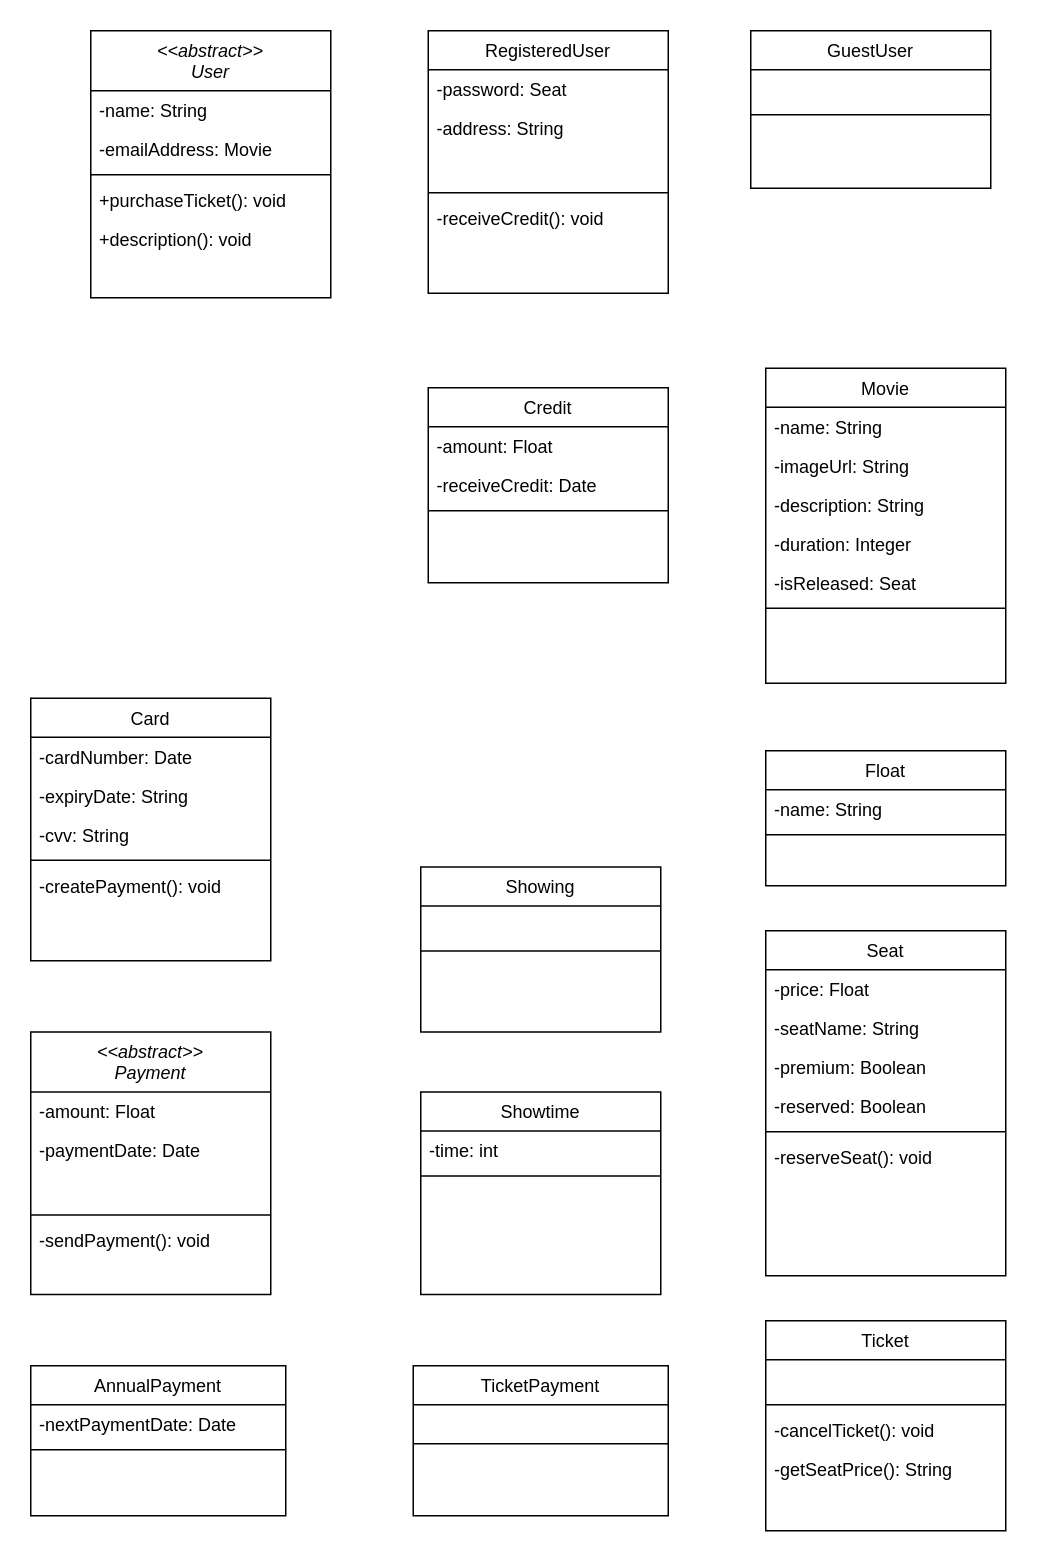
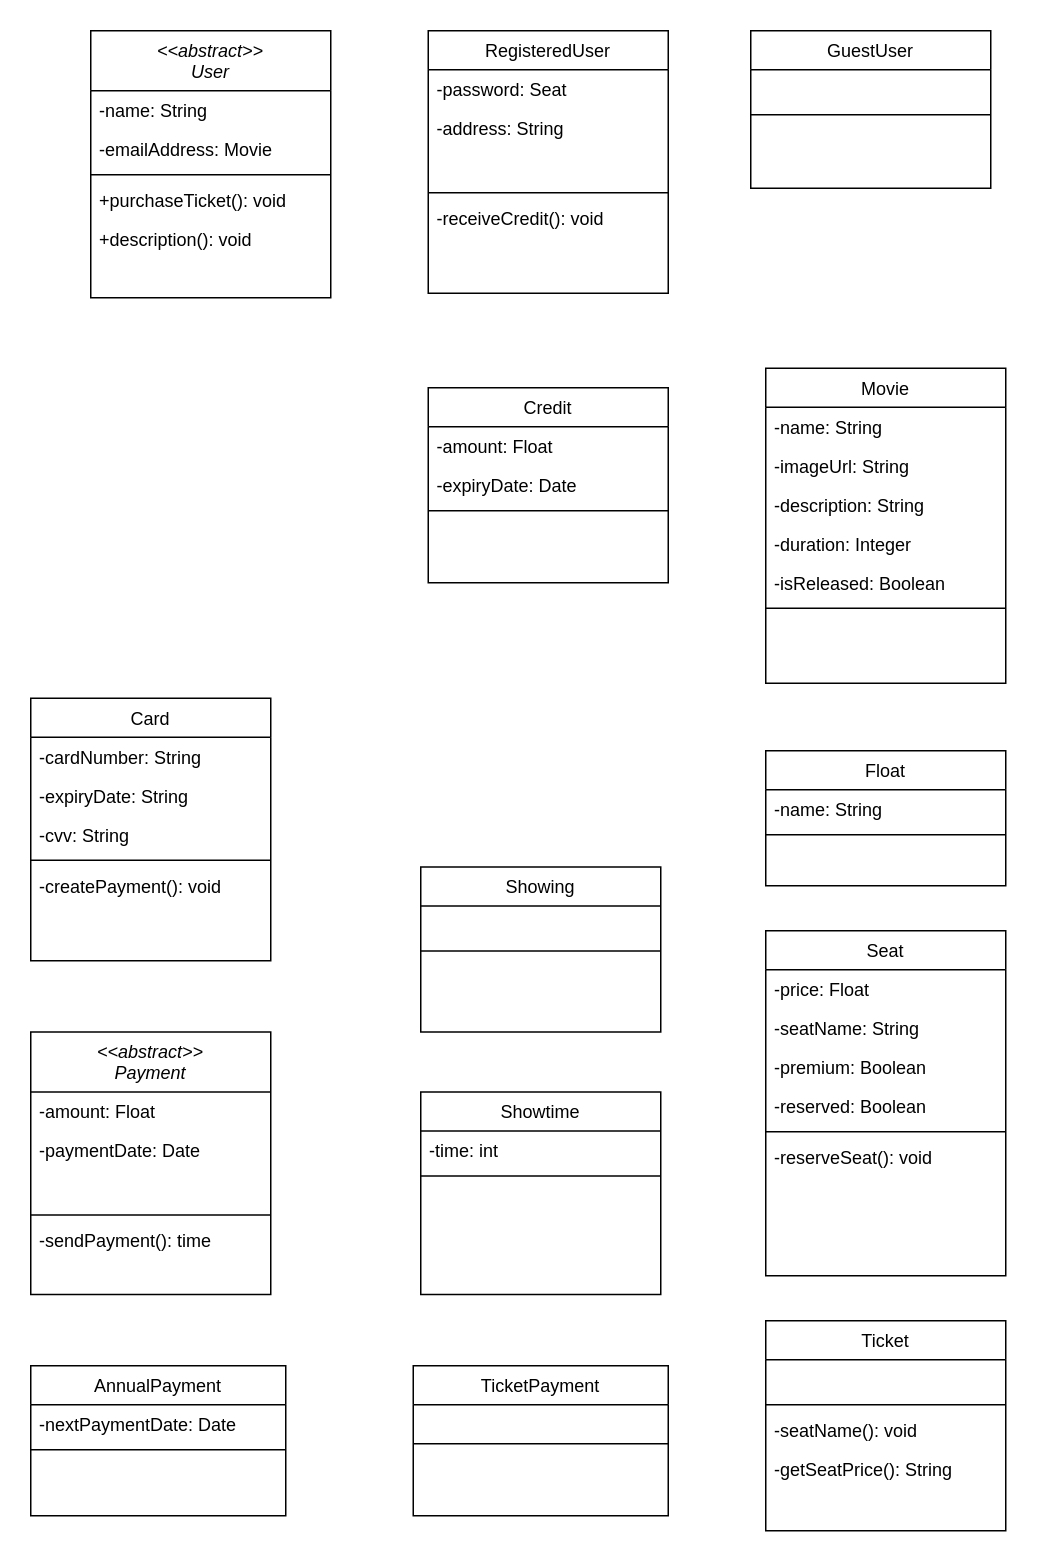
node "-receiveCredit: Date": label "-receiveCredit: Date" -> "-expiryDate: Date"
node "-isReleased: Seat": label "-isReleased: Seat" -> "-isReleased: Boolean"
node "-cardNumber: Date": label "-cardNumber: Date" -> "-cardNumber: String"
node "-sendPayment(): void": label "-sendPayment(): void" -> "-sendPayment(): time"
node "-cancelTicket(): void": label "-cancelTicket(): void" -> "-seatName(): void"
